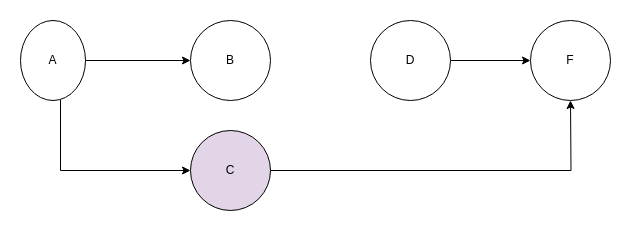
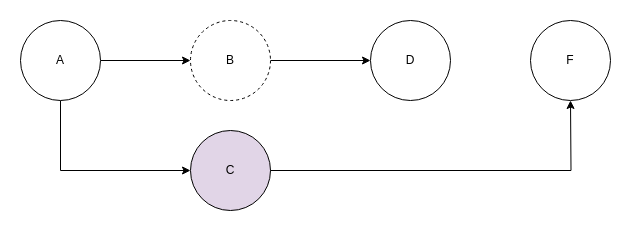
node "A": size 65x80 -> 80x80
node "B": style solid -> dashed
edge "B" -> "D": added
edge "D" -> "F": removed
